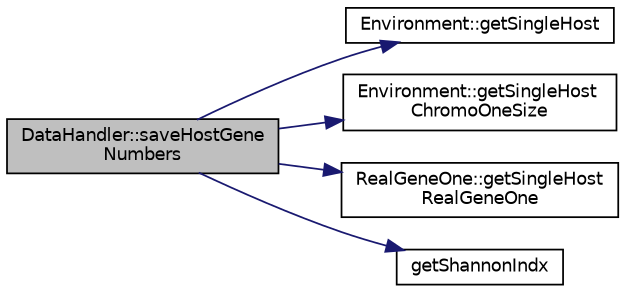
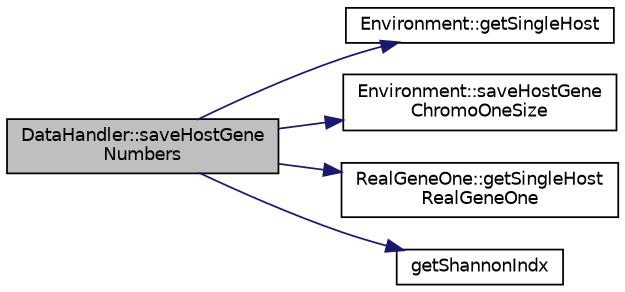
node "Environment::getSingleHost ChromoOneSize": label "Environment::getSingleHost ChromoOneSize" -> "Environment::saveHostGene ChromoOneSize"
